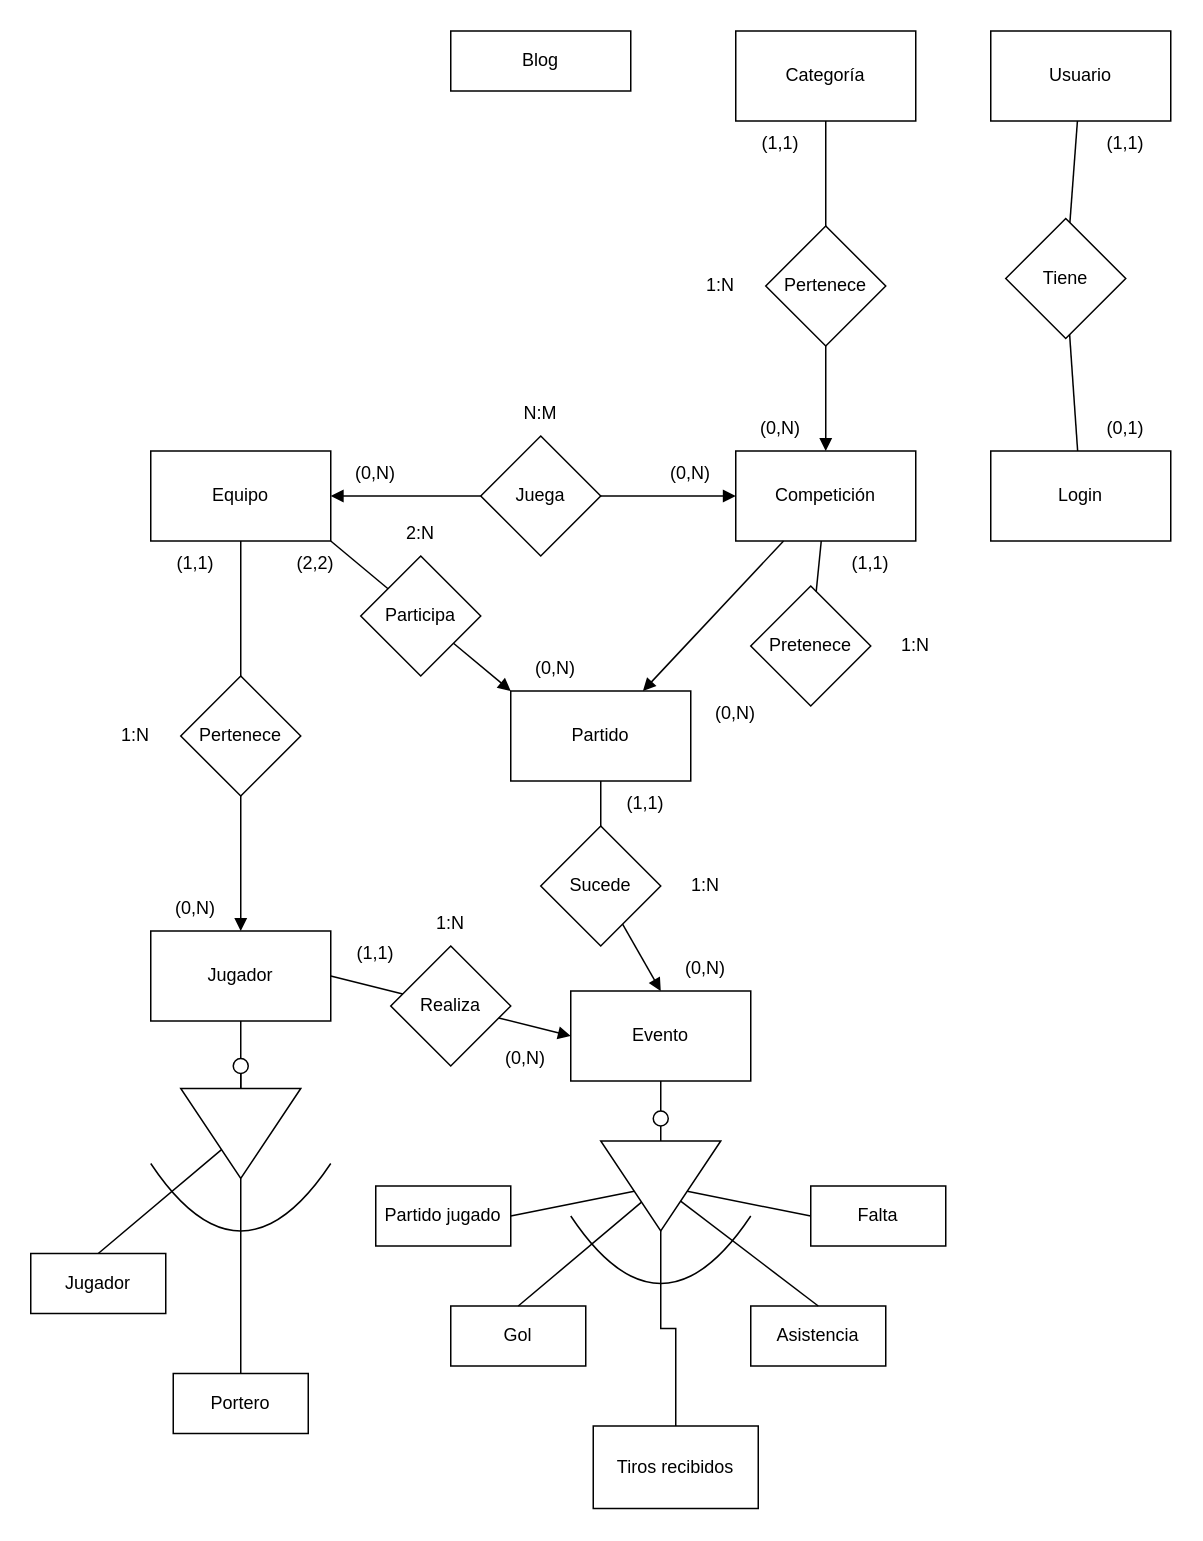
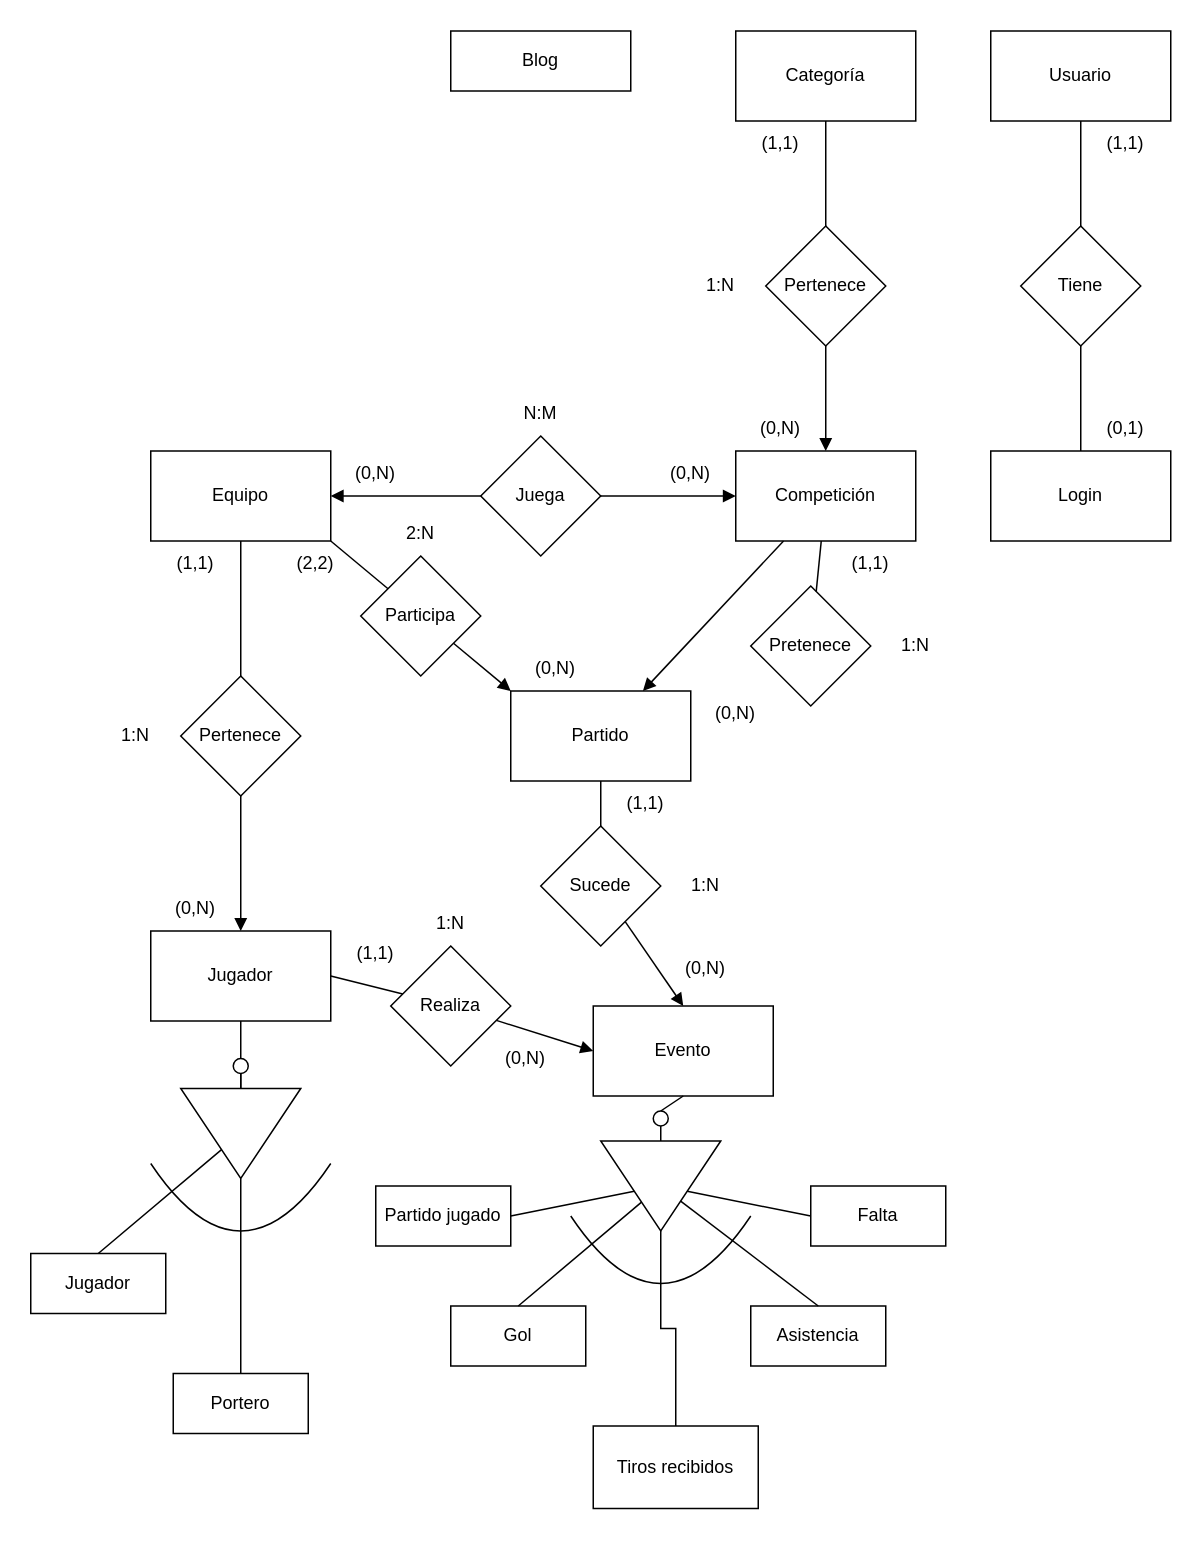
node "Tiene": moved (1066, 278) -> (1081, 286)
node "Evento": moved (661, 1036) -> (683, 1051)
